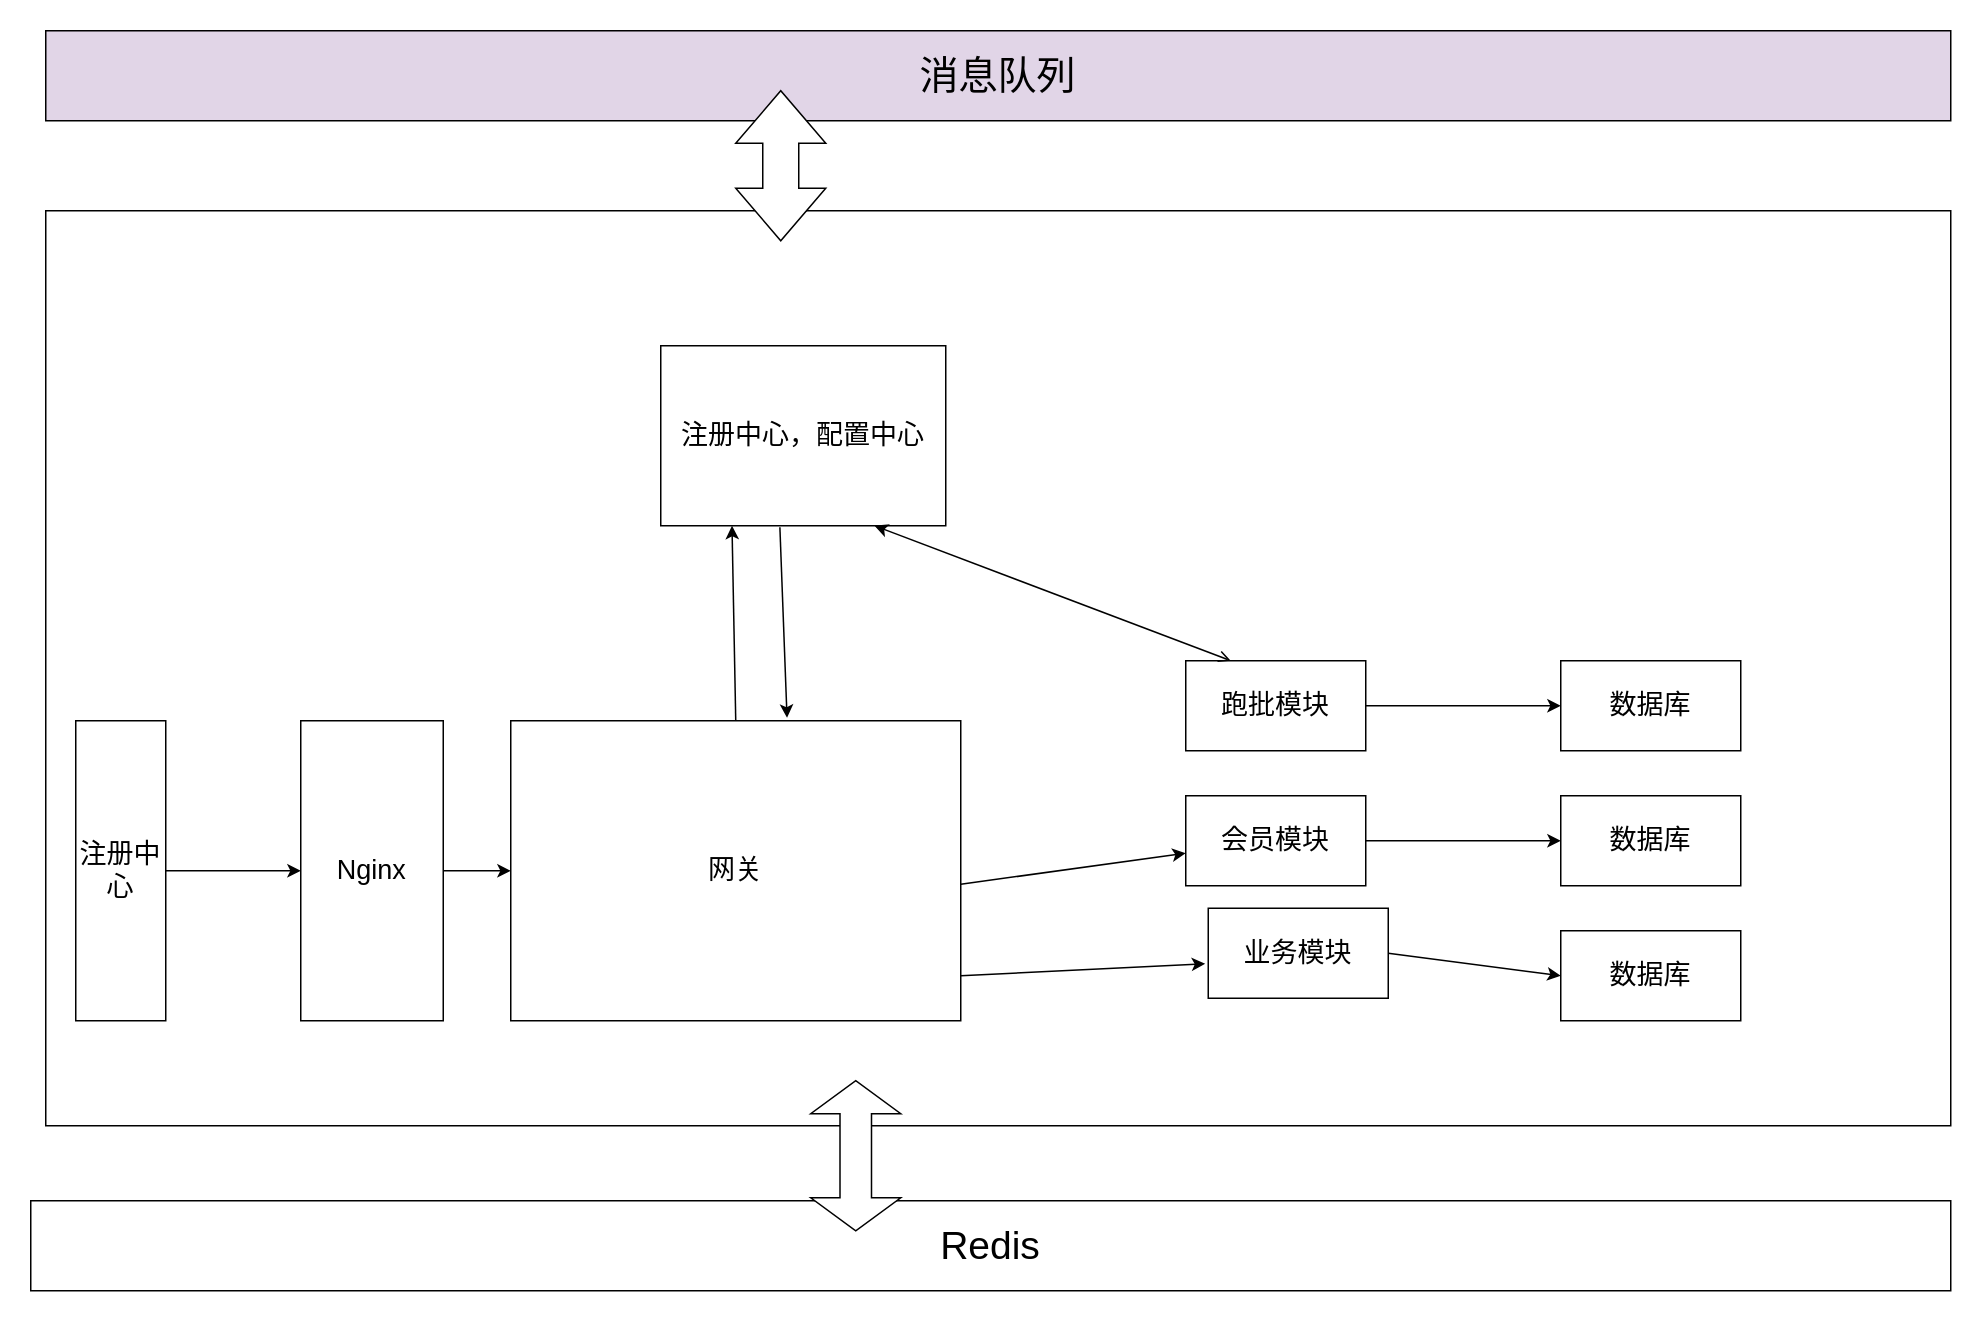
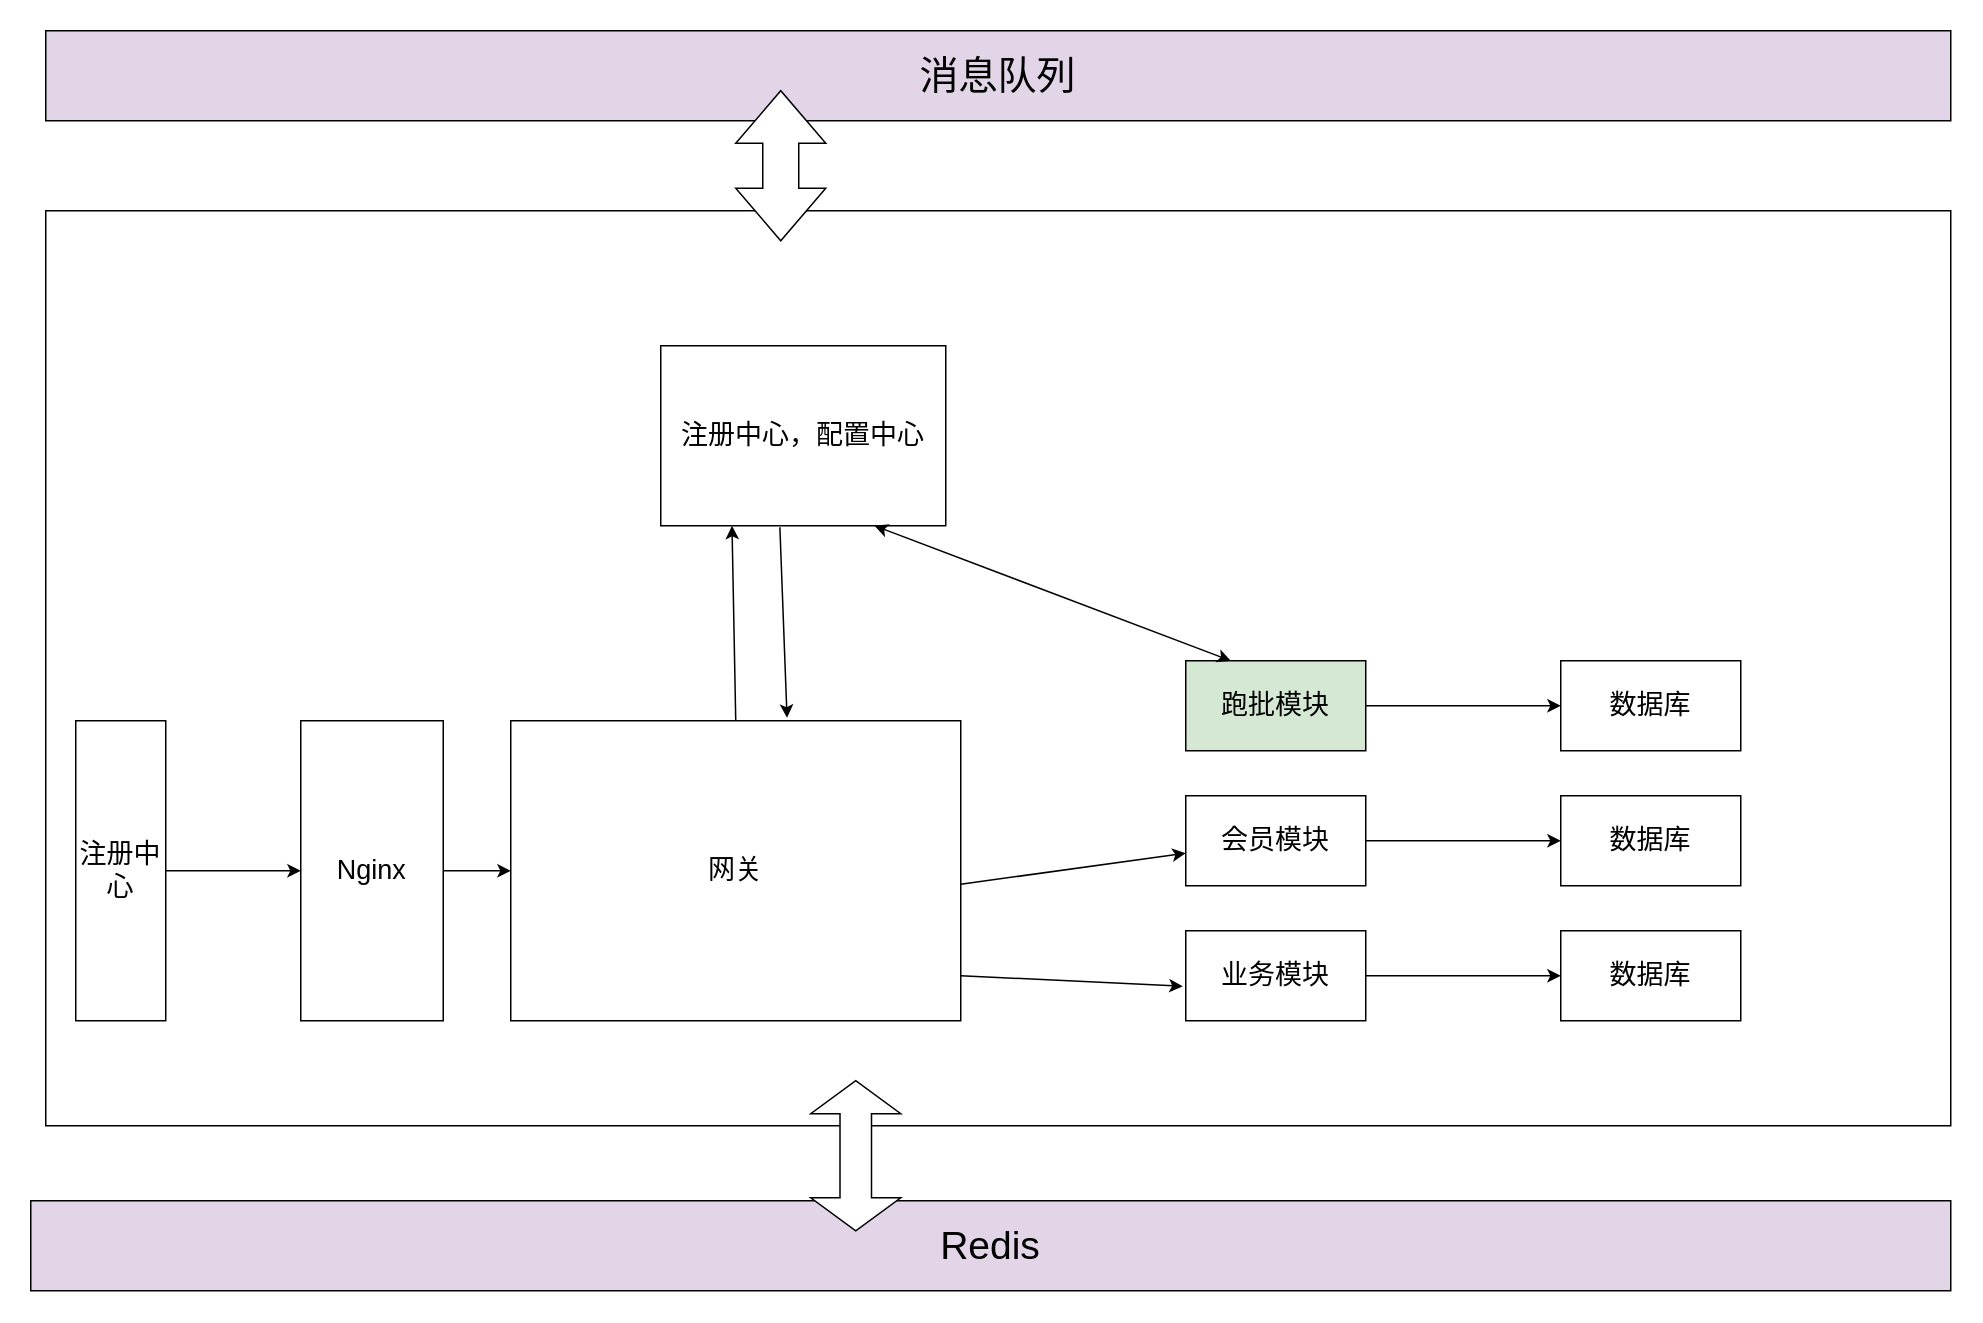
edge "注册中心，配置中心" -- "跑批模块": arrowhead open -> classic
node "跑批模块": fillcolor #ffffff -> #d5e8d4
node "业务模块": moved (1298, 953) -> (1276, 976)
node "Redis": fillcolor #ffffff -> #e1d5e7
